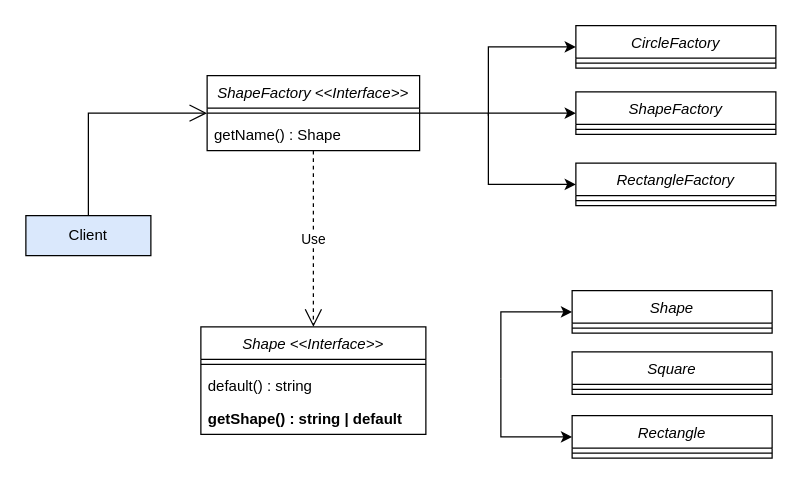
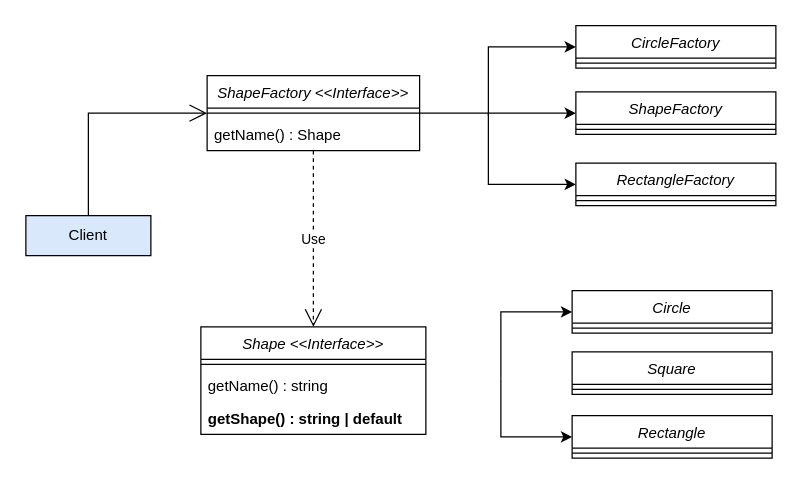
node "Shape": label "Shape" -> "Circle"
node "default() : string": label "default() : string" -> "getName() : string"
